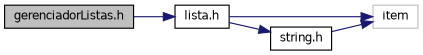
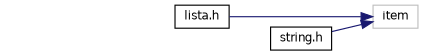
node "gerenciadorListas.h": removed
edge "lista.h" -> "string.h": removed
